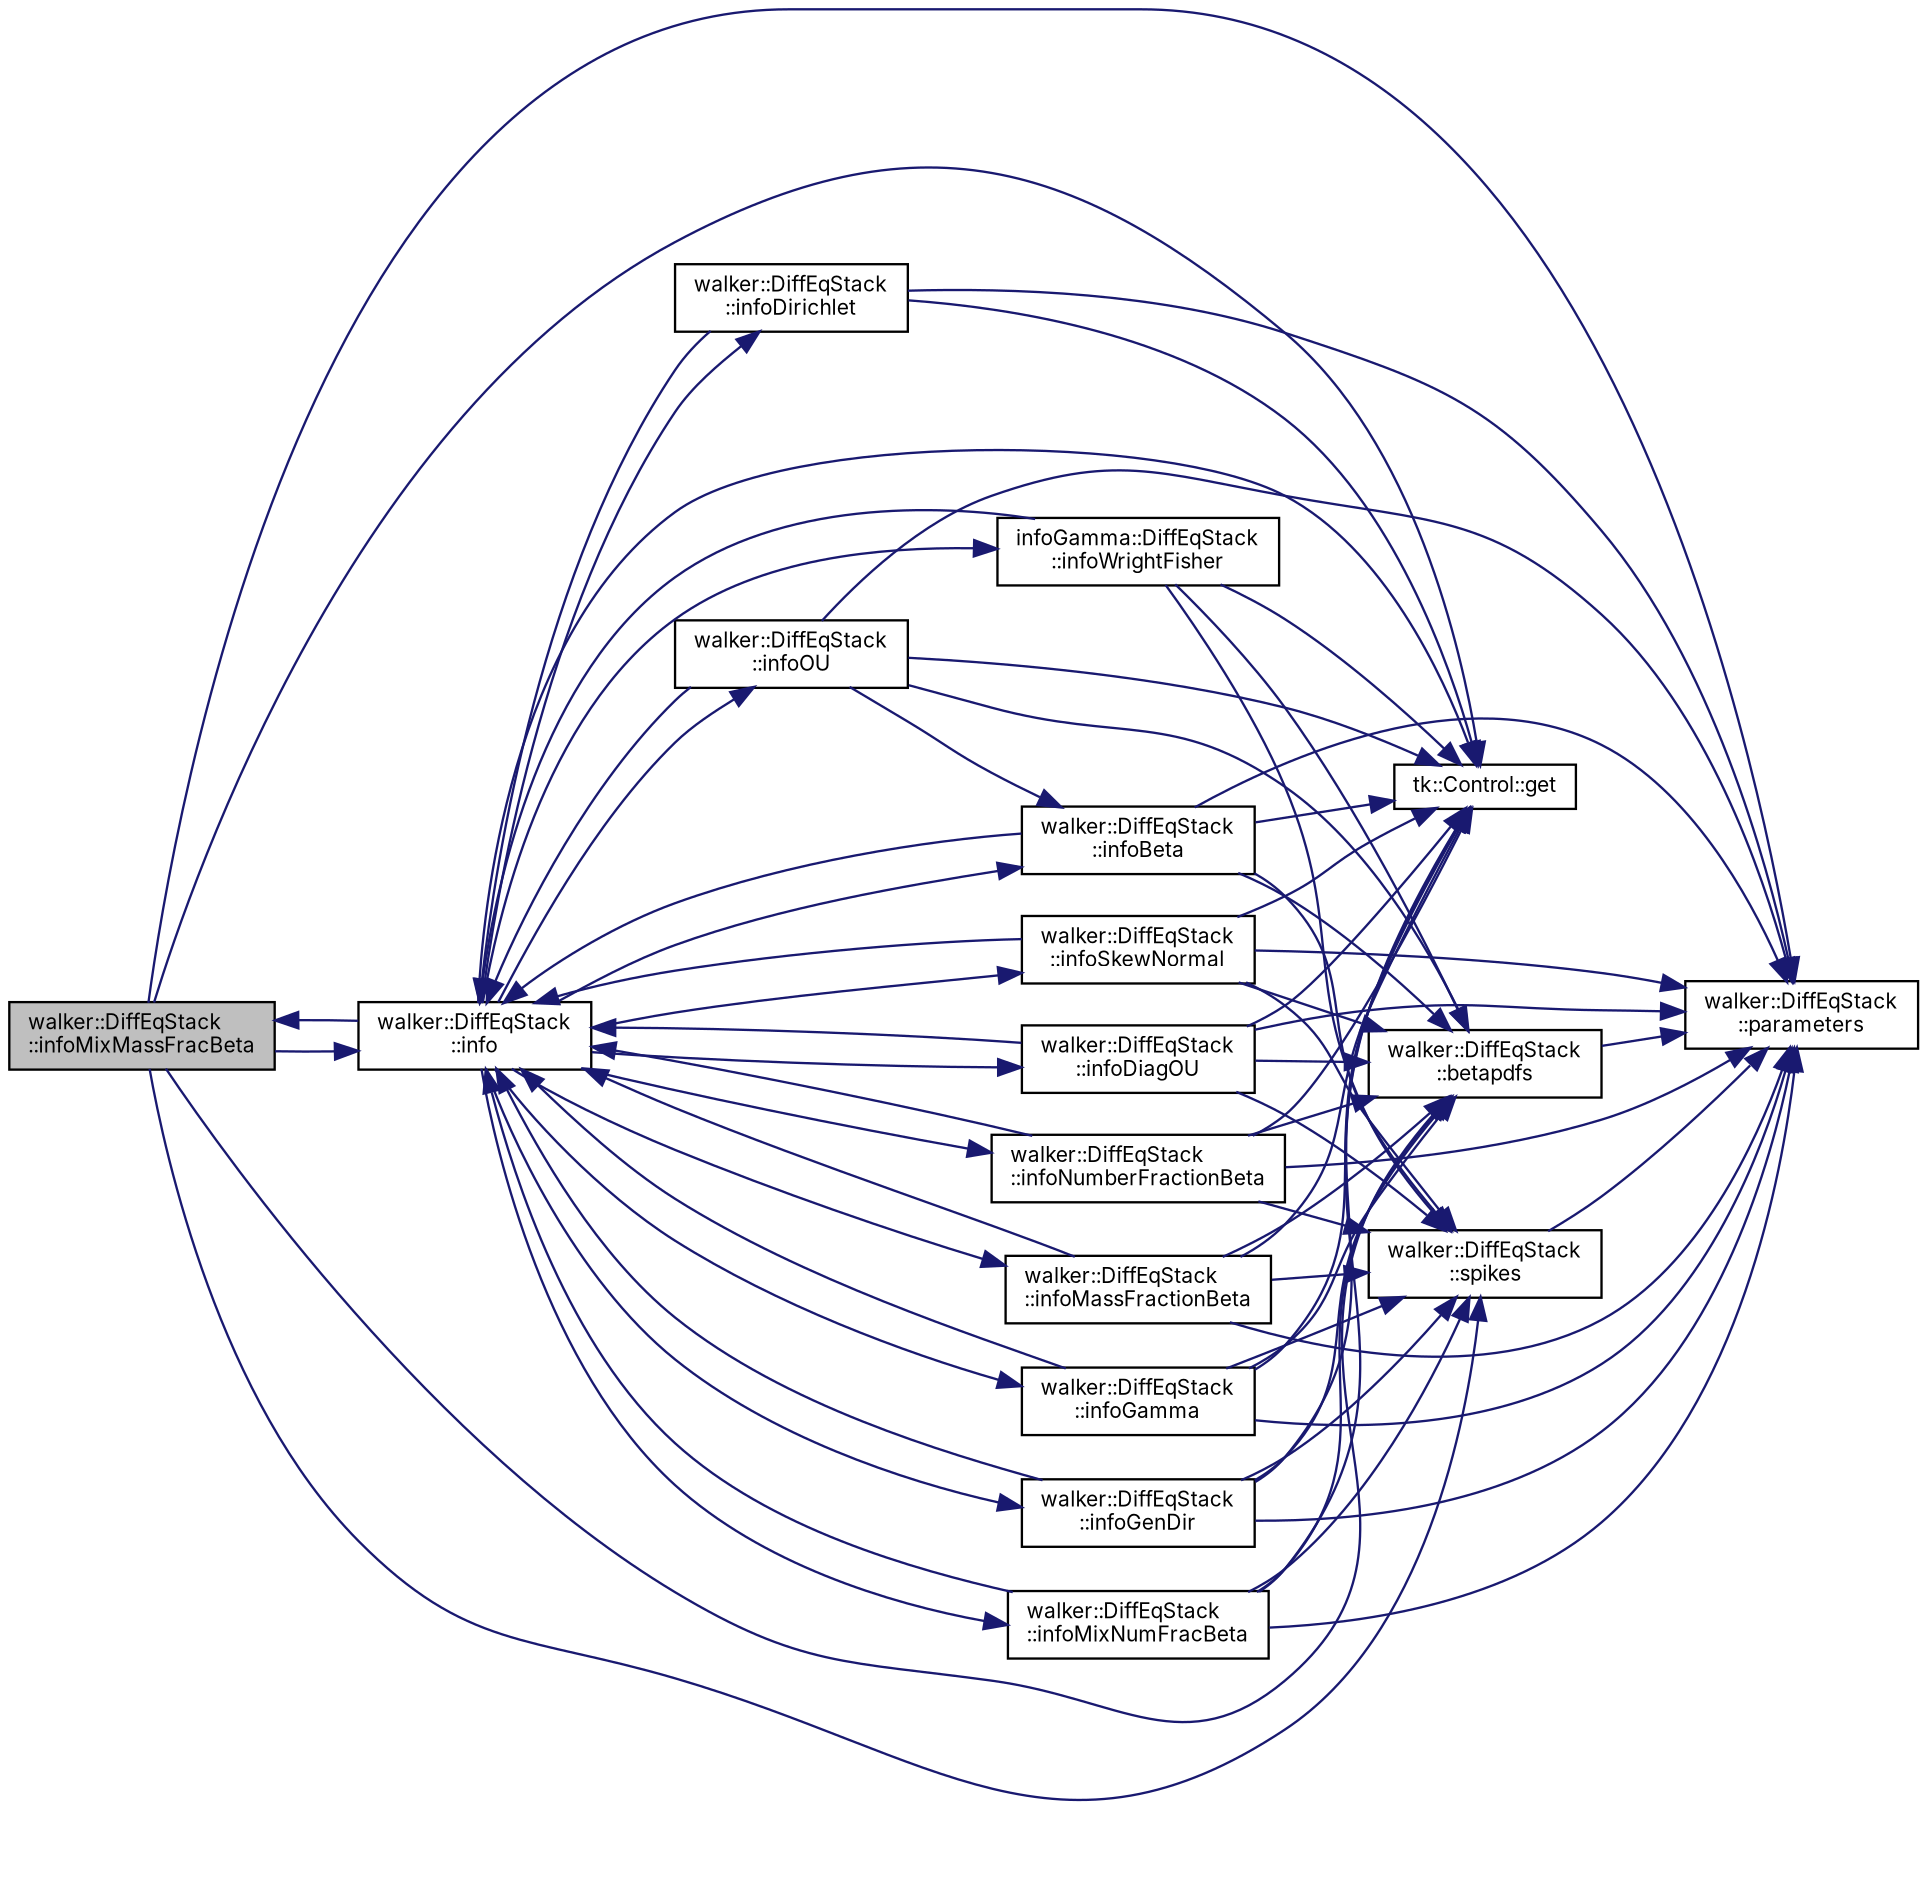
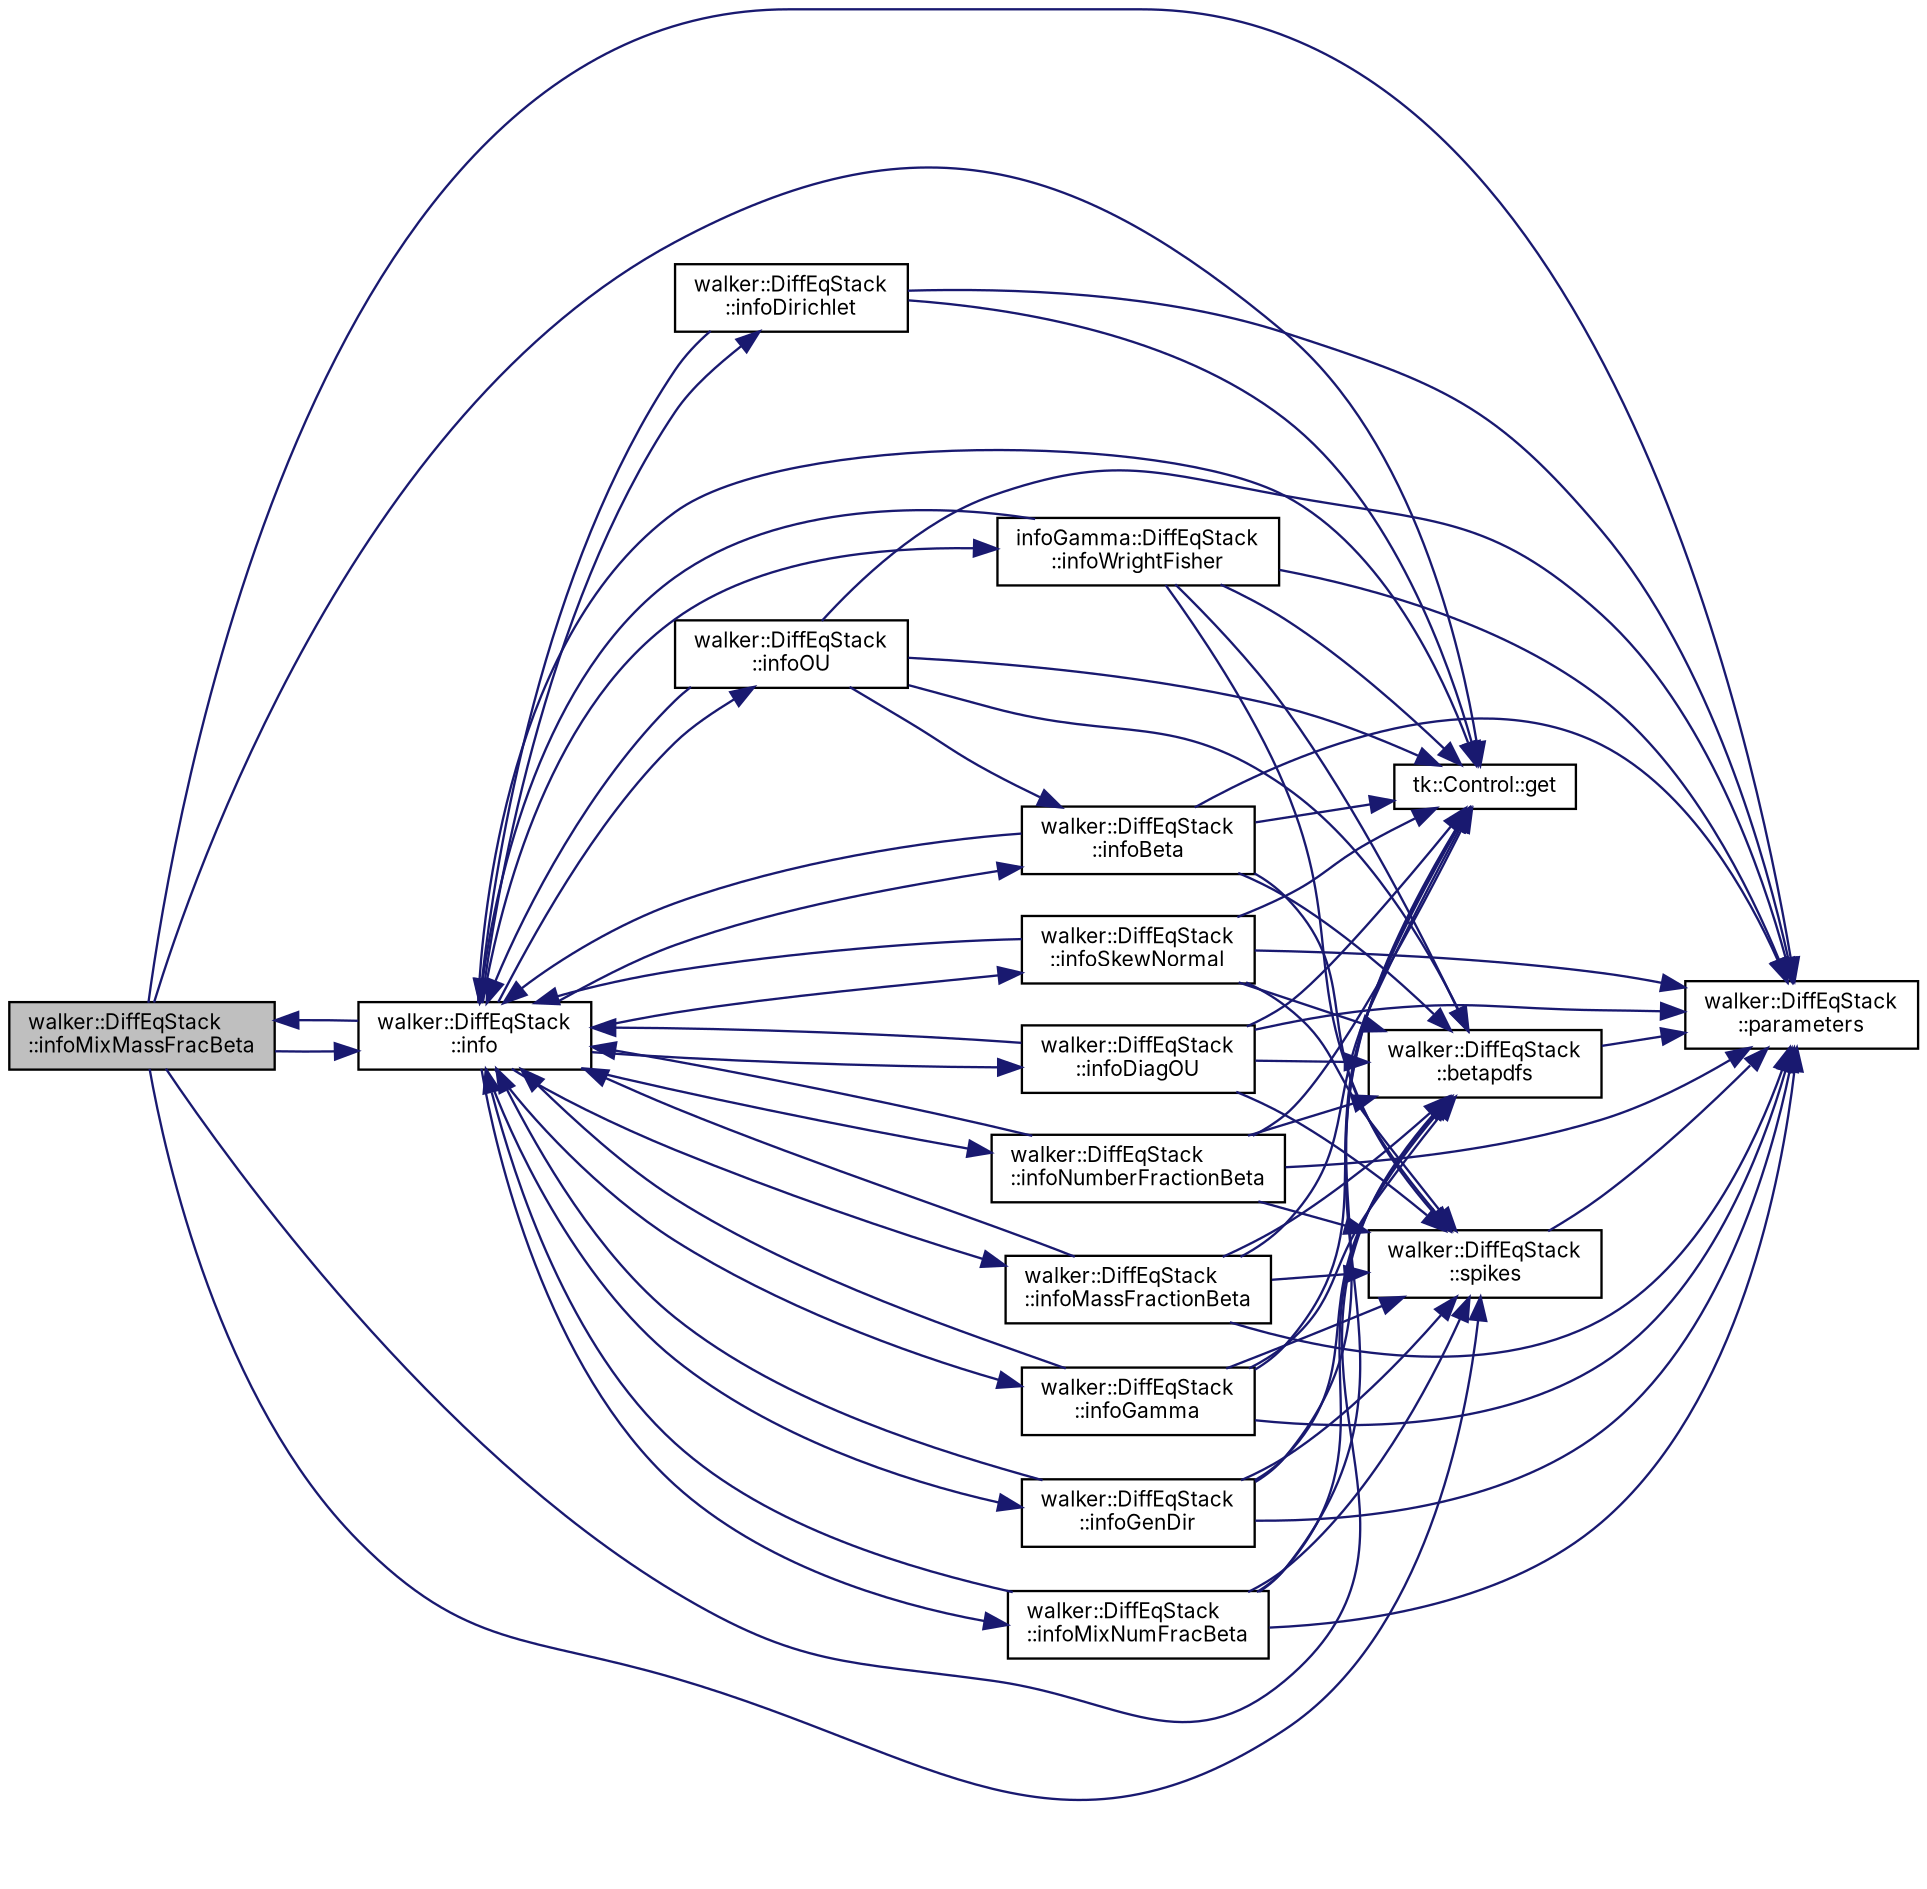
edge "infoGamma::DiffEqStack ::infoWrightFisher" -> "walker::DiffEqStack ::parameters": added
